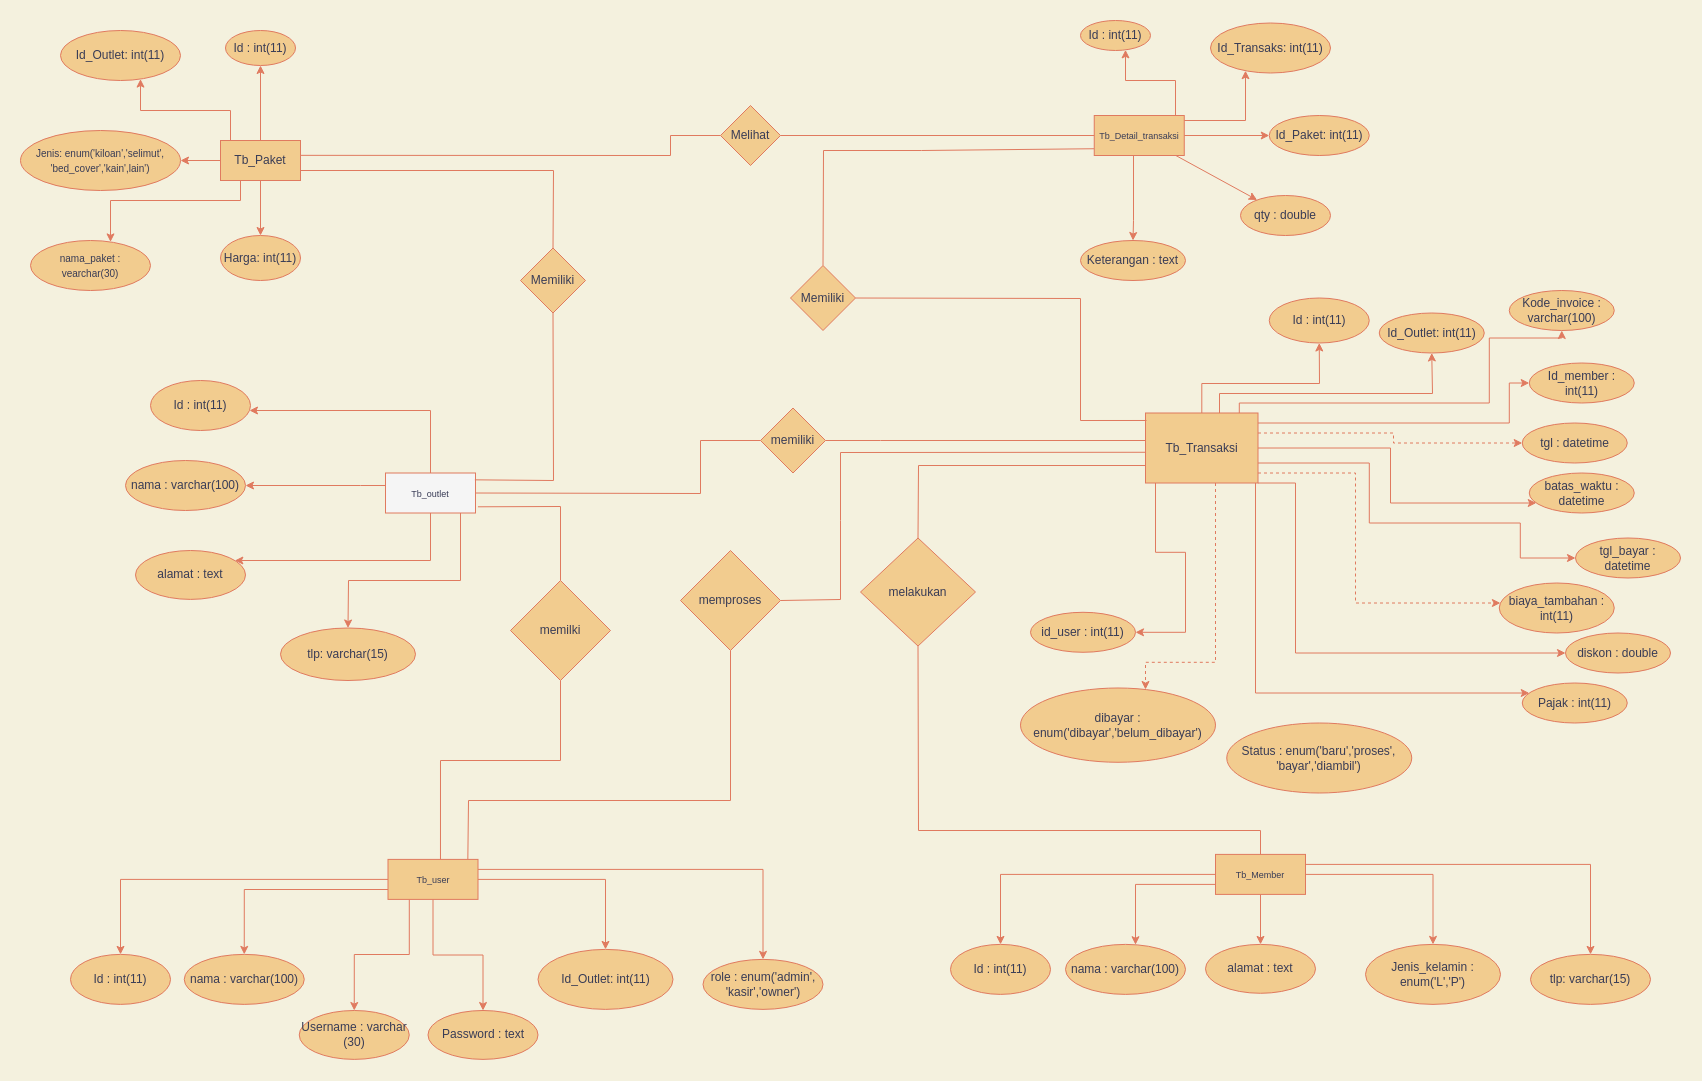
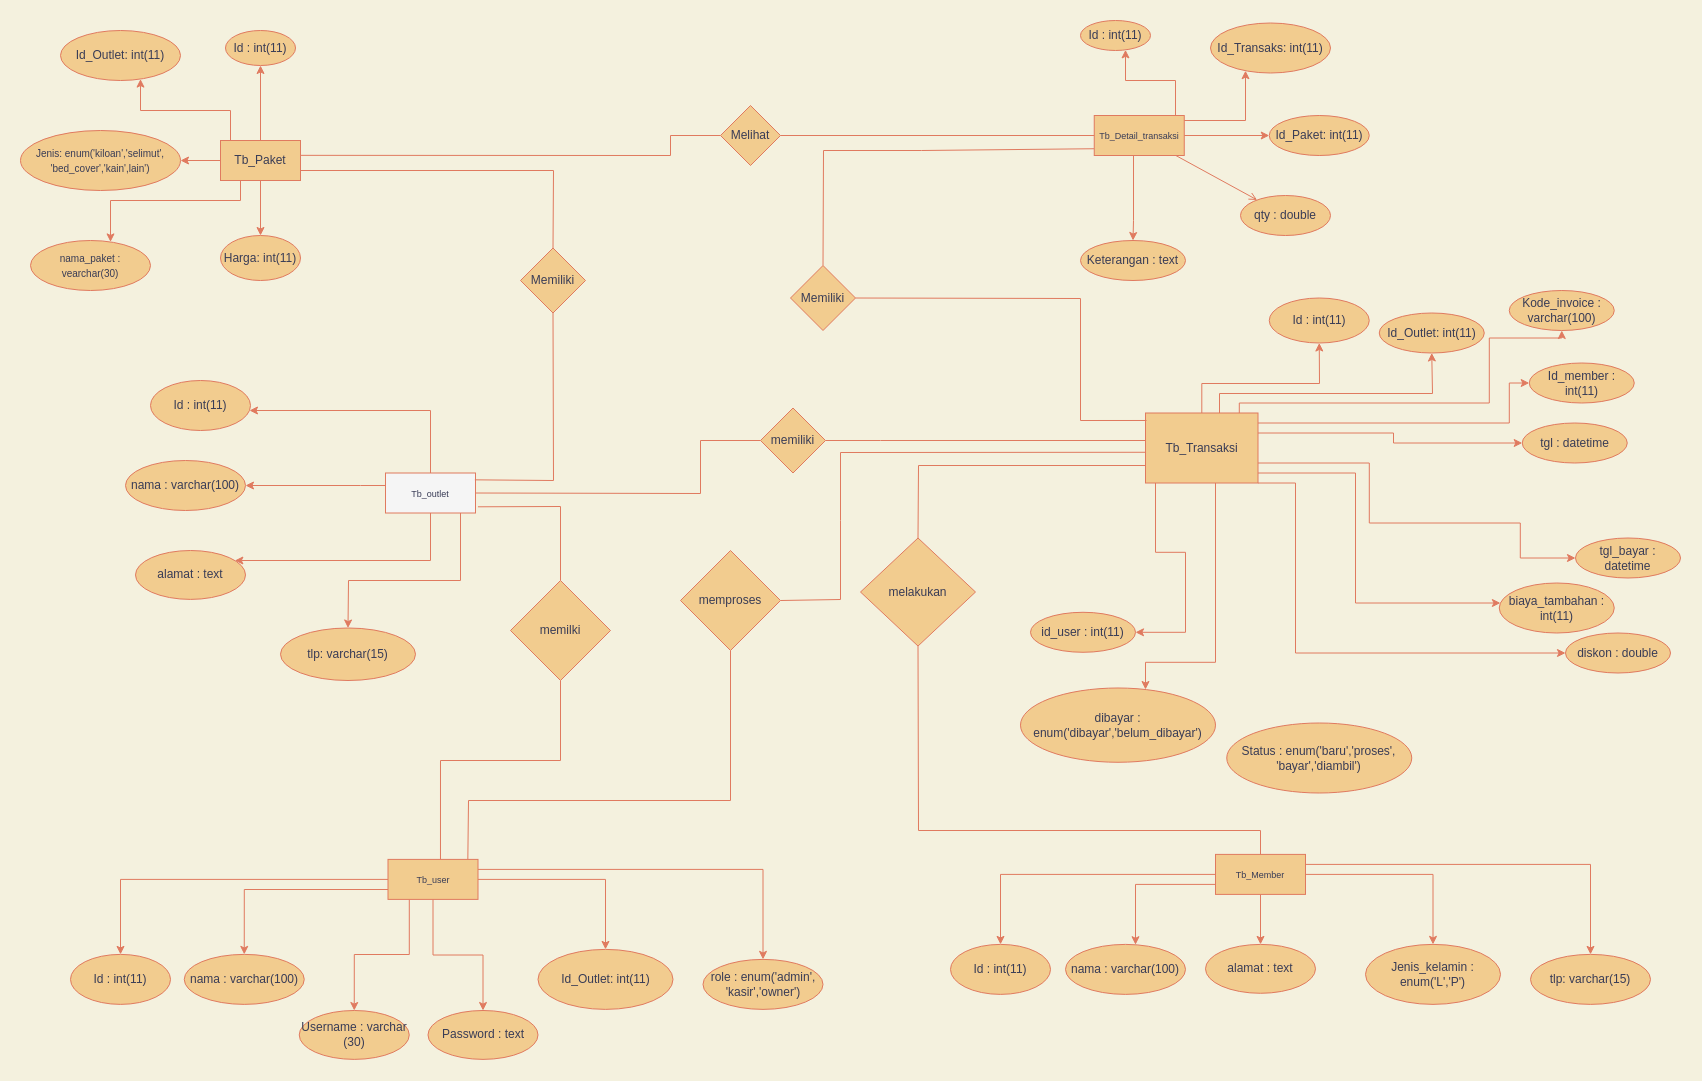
edge "Tb_Detail_transaksi" -> "qty : double": arrowhead classic -> open
edge "Tb_Transaksi" -> "tgl : datetime": style dashed -> solid
edge "Tb_Transaksi" -> "batas_waktu : datetime": removed
node "batas_waktu : datetime": removed
edge "Tb_Transaksi" -> "biaya_tambahan : int(11)": style dashed -> solid
edge "Tb_Transaksi" -> "dibayar : enum('dibayar','belum_dibayar')": style dashed -> solid
edge "Tb_Transaksi" -> "Pajak : int(11)": removed
node "Pajak : int(11)": removed
